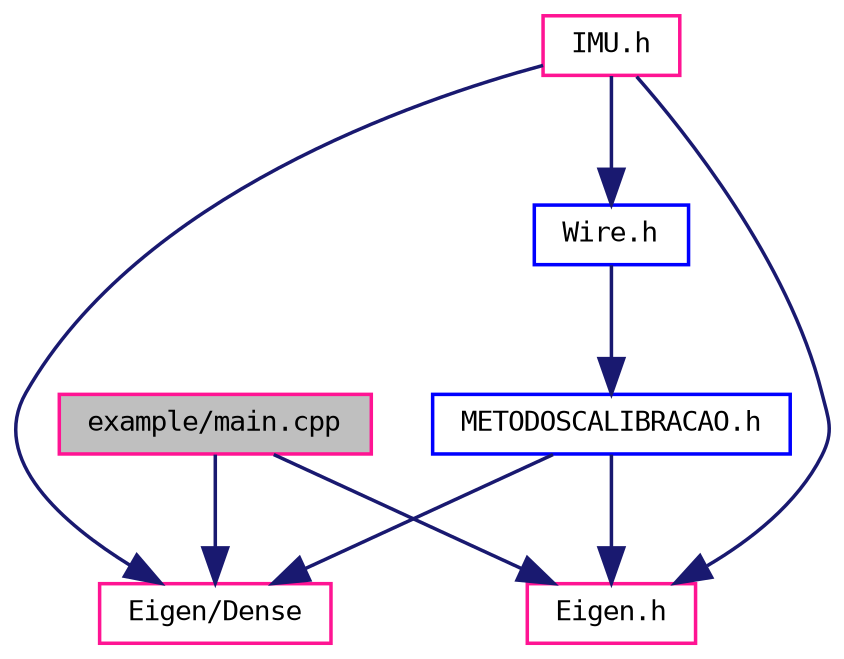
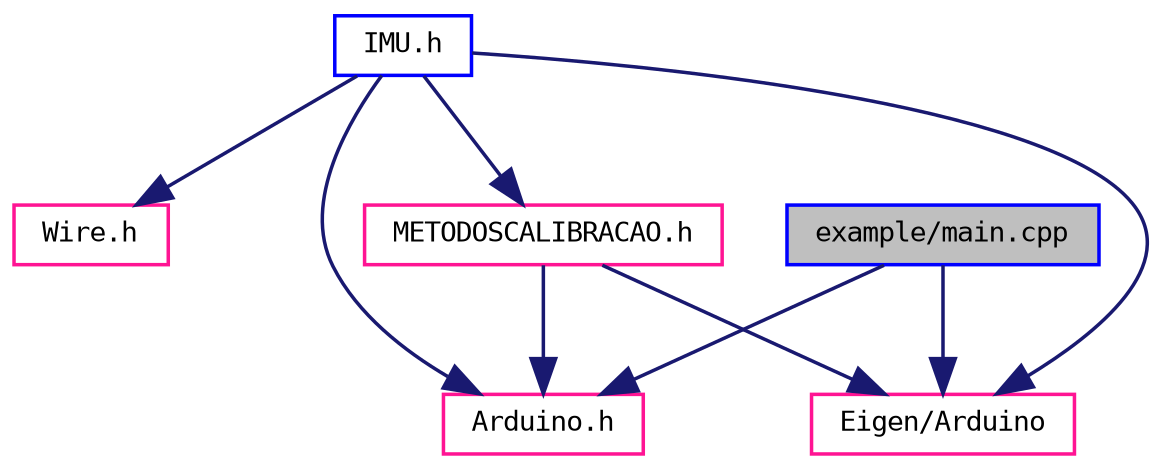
node "IMU.h": color deeppink -> blue
node "Wire.h": color blue -> deeppink
edge "Wire.h" -> "METODOSCALIBRACAO.h": now "IMU.h" -> "METODOSCALIBRACAO.h"
node "example/main.cpp": color deeppink -> blue
node "METODOSCALIBRACAO.h": color blue -> deeppink
node "Eigen/Dense": label "Eigen/Dense" -> "Eigen/Arduino"
node "Eigen.h": label "Eigen.h" -> "Arduino.h"
